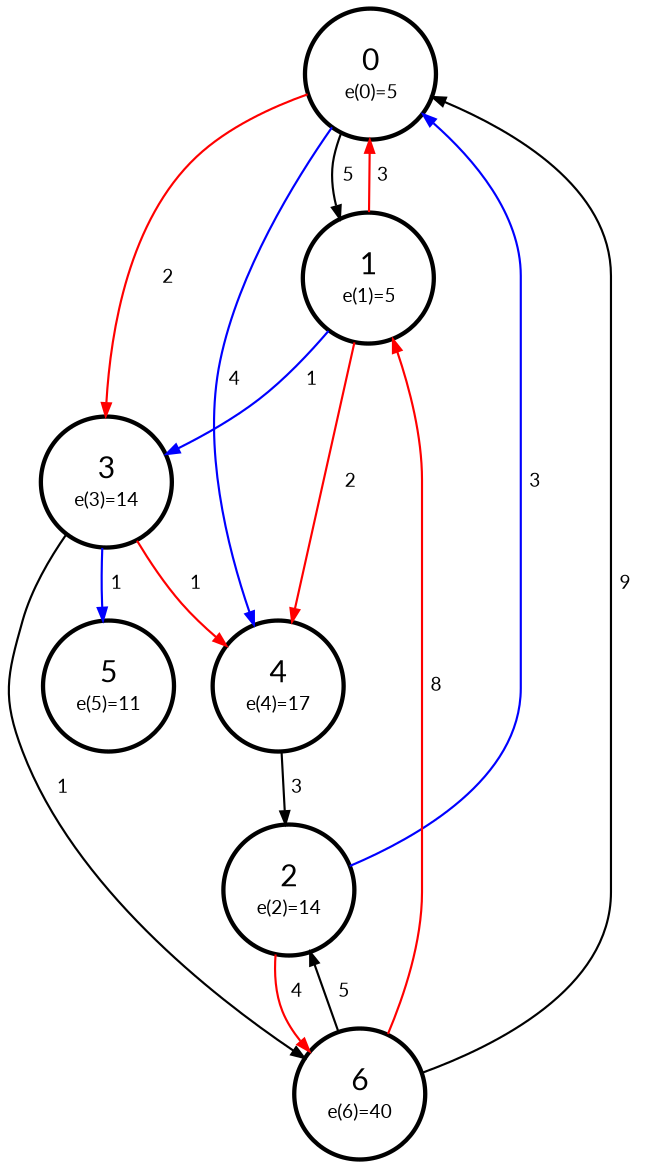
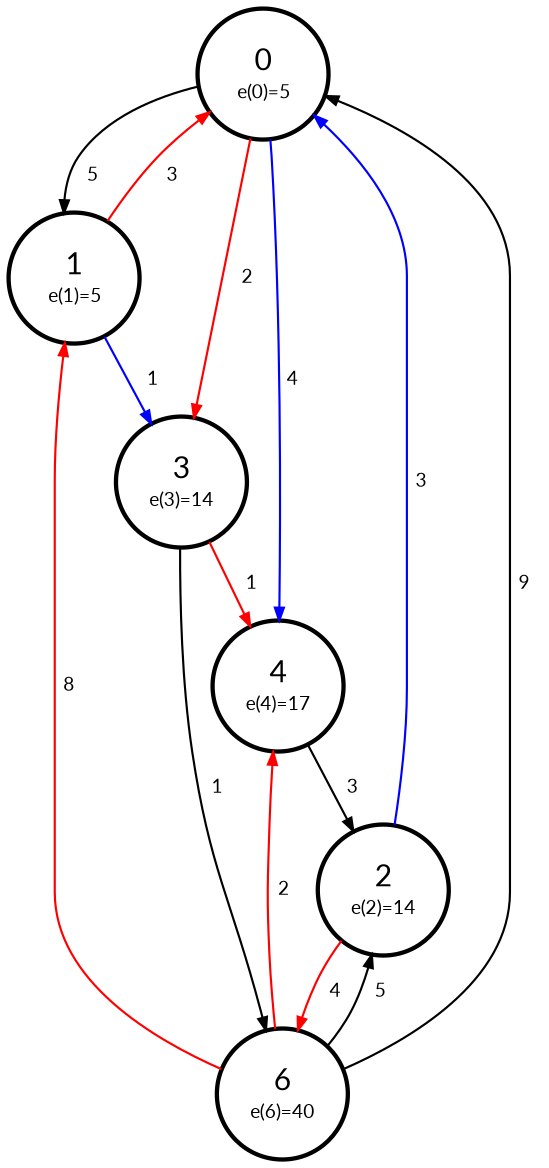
edge "1" -> "4": now "6" -> "4"
node "5": removed
